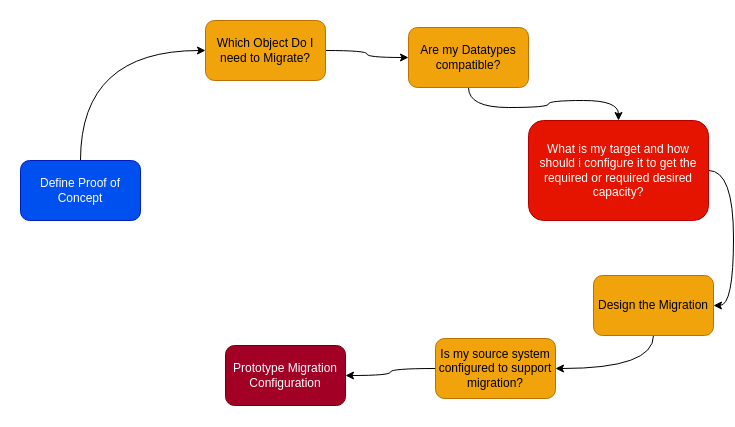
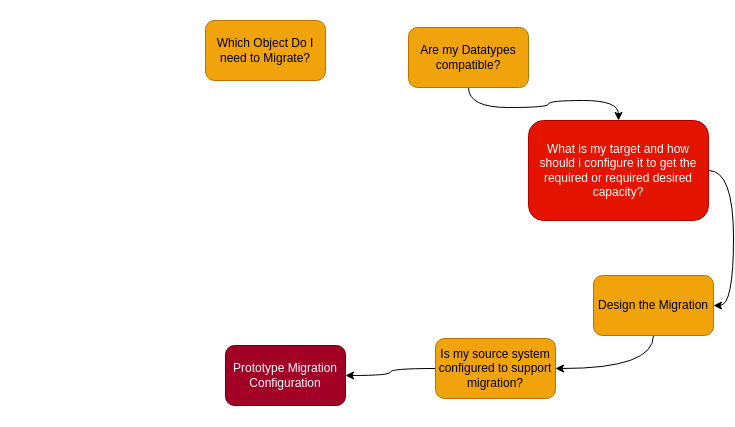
edge "Which Object Do I need to Migrate?" -> "Are my Datatypes compatible?": removed
edge "Define Proof of Concept" -> "Which Object Do I need to Migrate?": removed
node "Define Proof of Concept": removed
